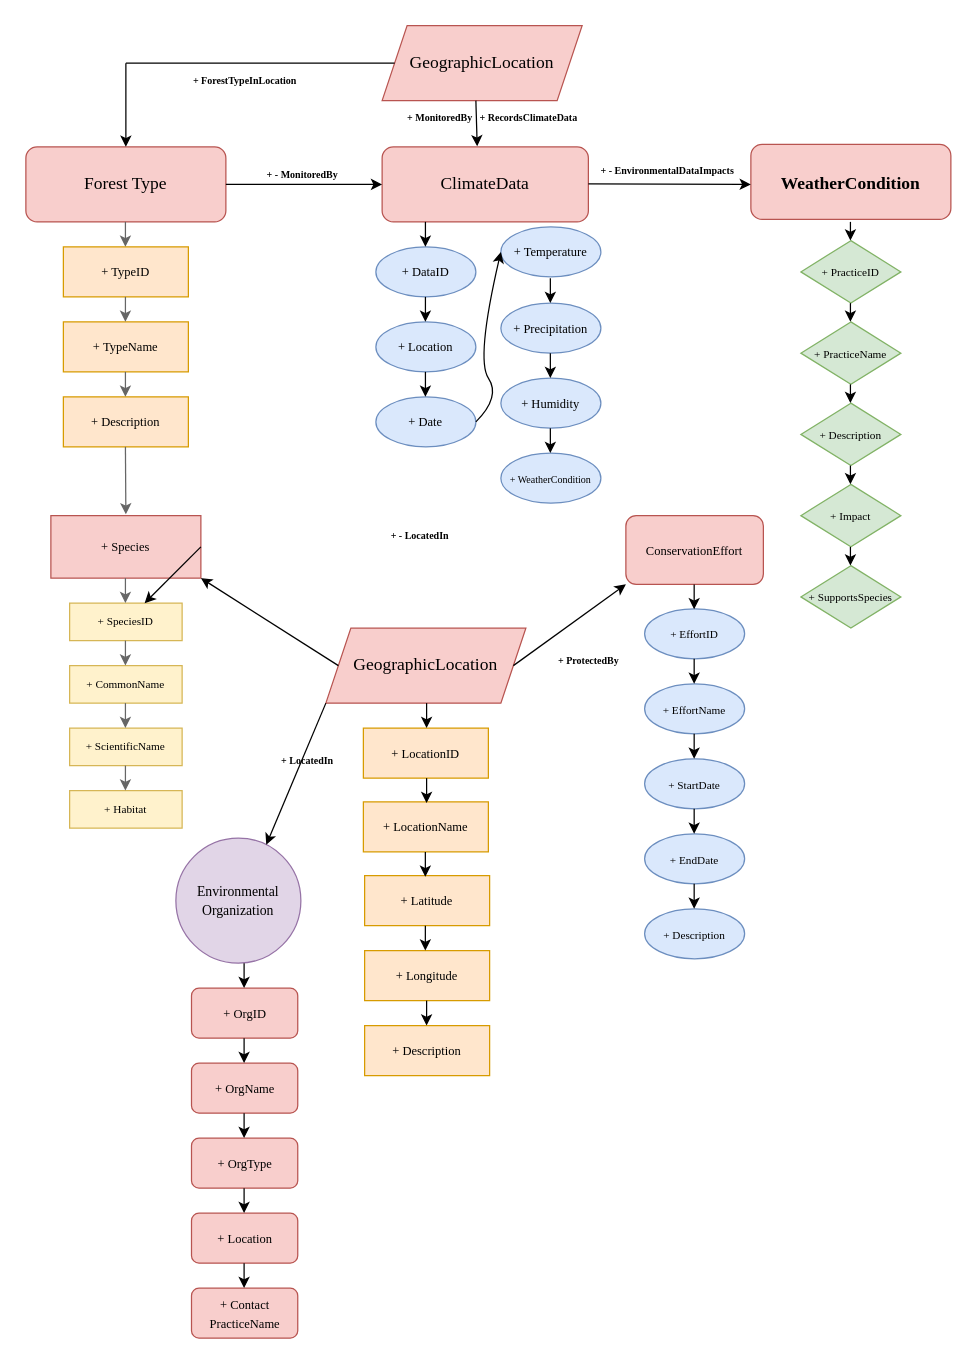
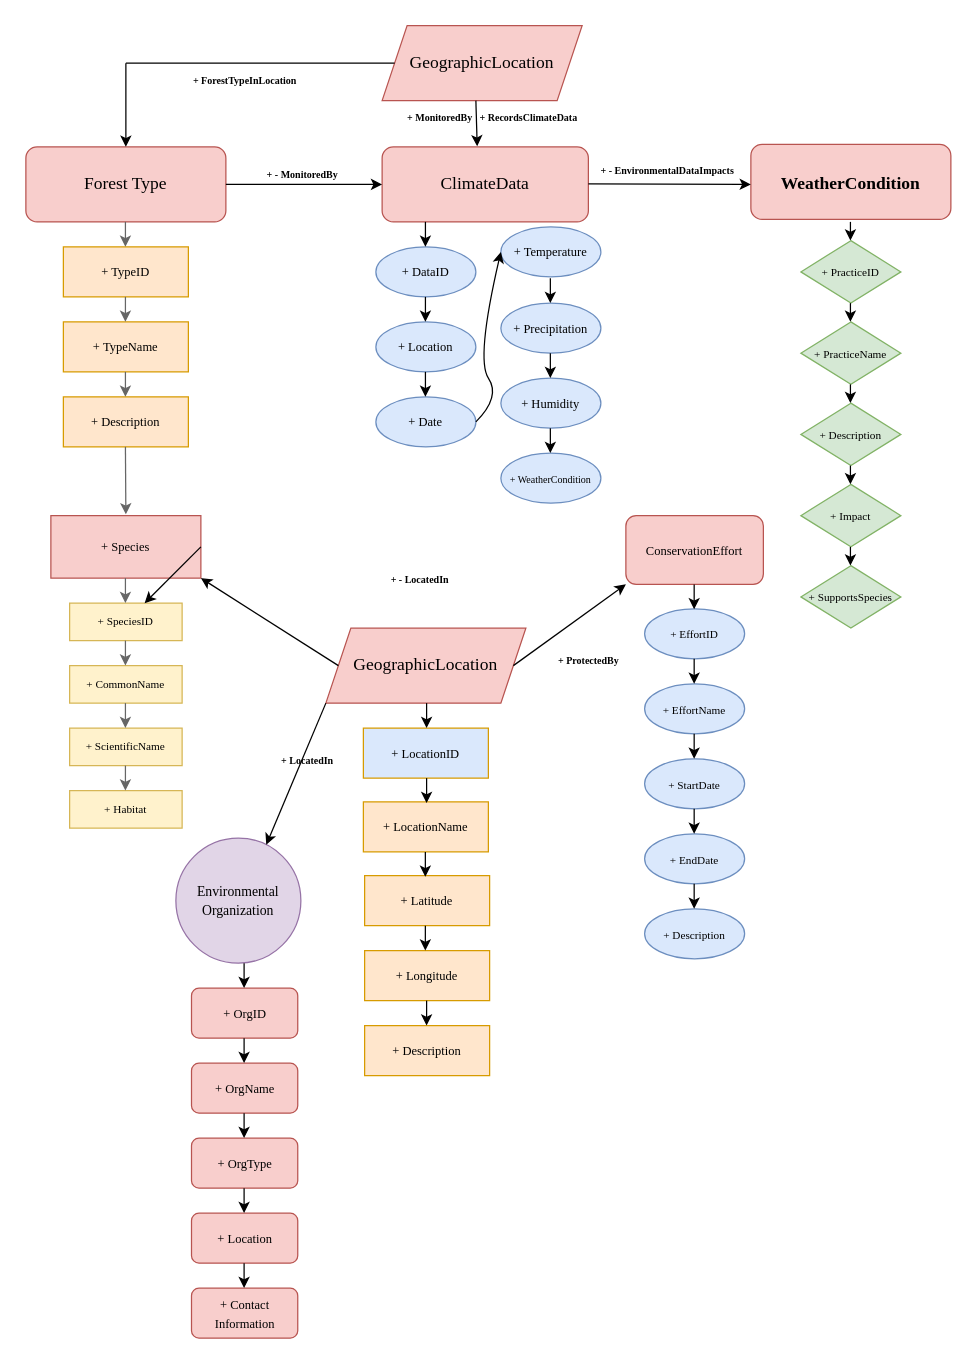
node "+ - LocatedIn": moved (419, 534) -> (419, 578)
node "+ LocationID": fillcolor #ffe6cc -> #dae8fc
node "+ Contact PracticeName": label "+ Contact PracticeName" -> "+ Contact Information"
